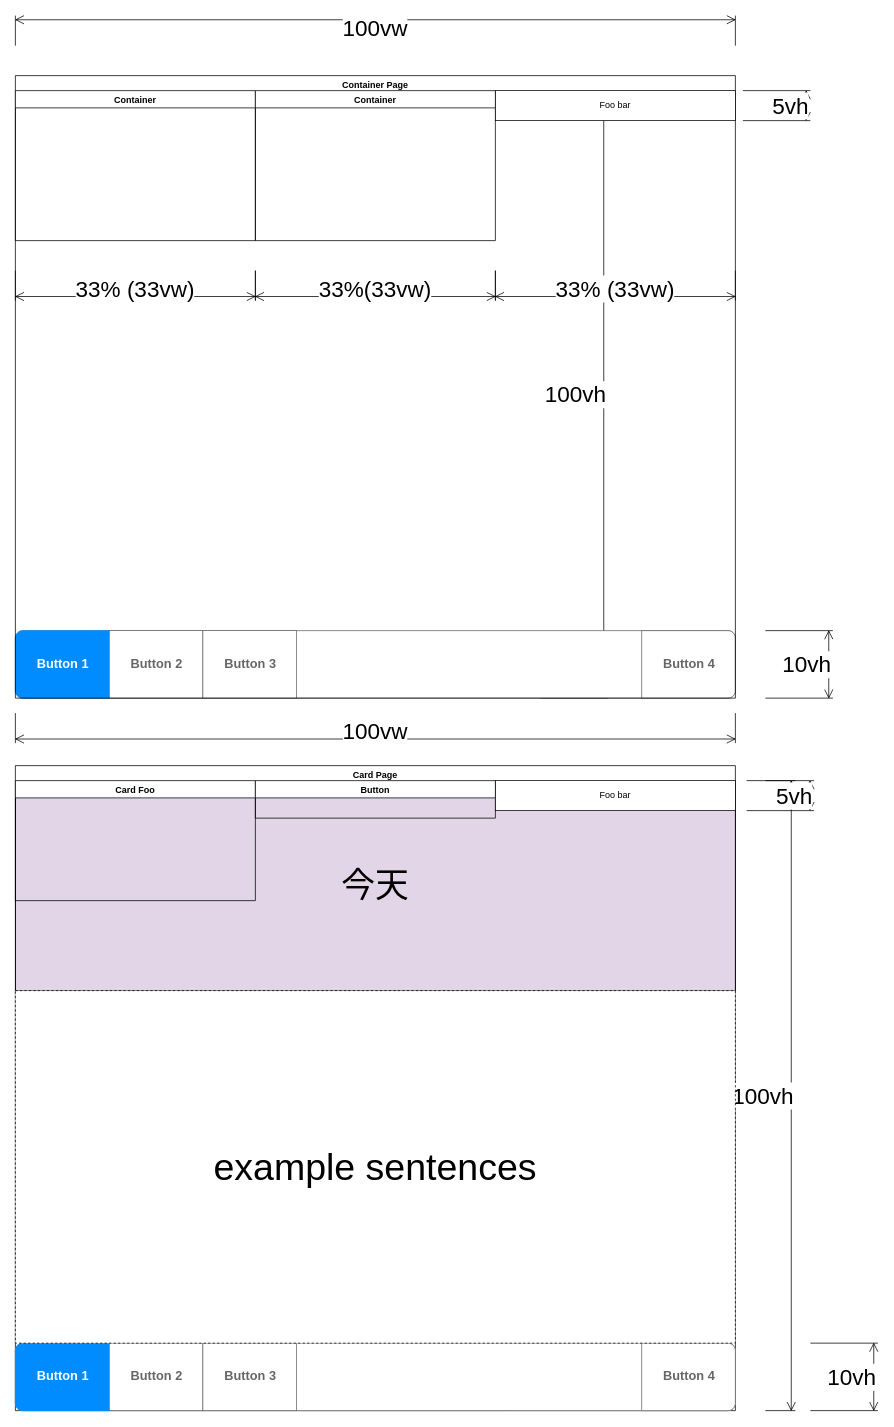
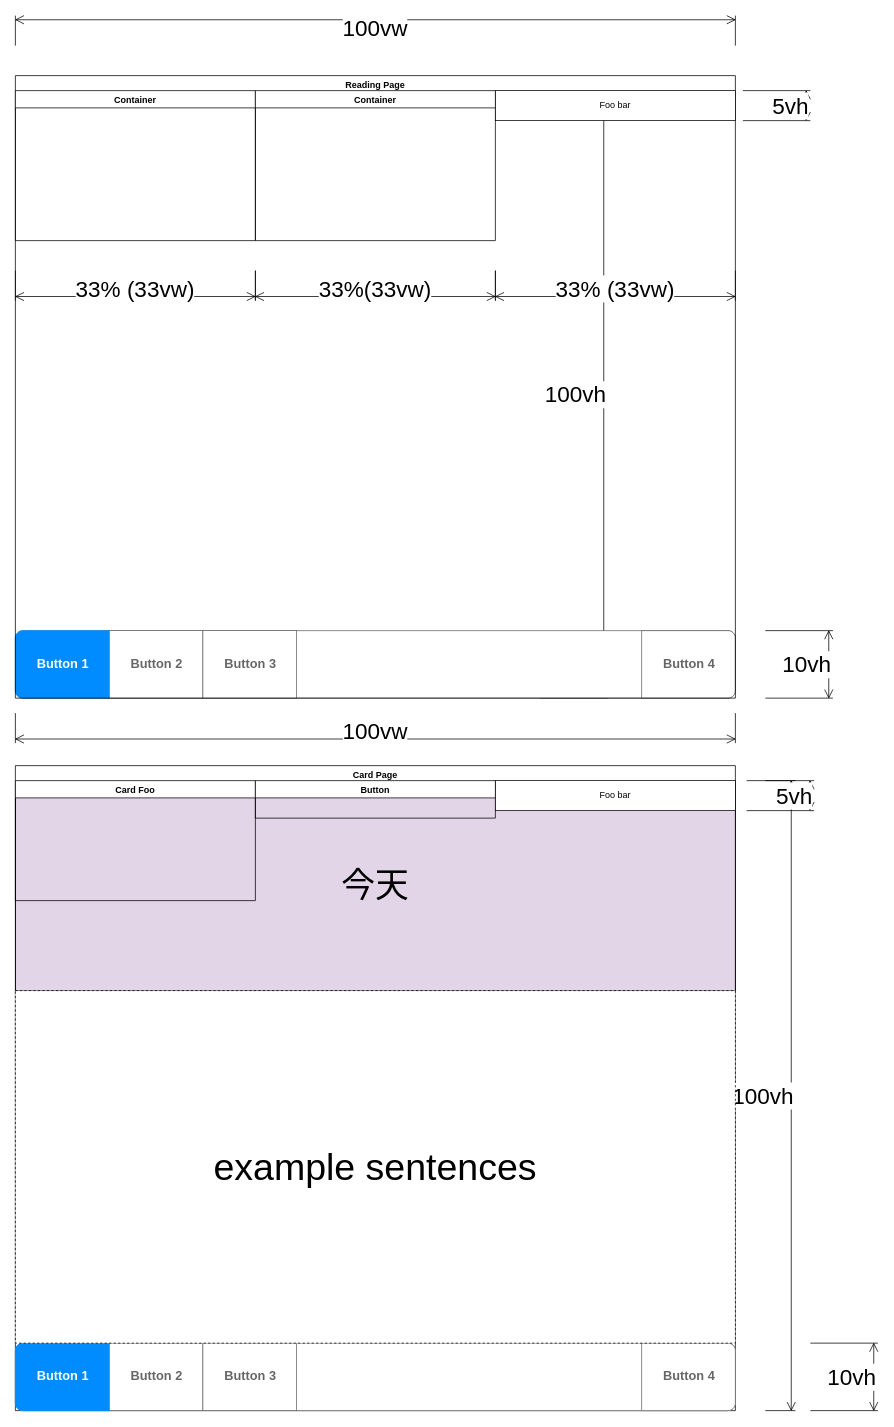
node "Container Page": label "Container Page" -> "Reading Page"
